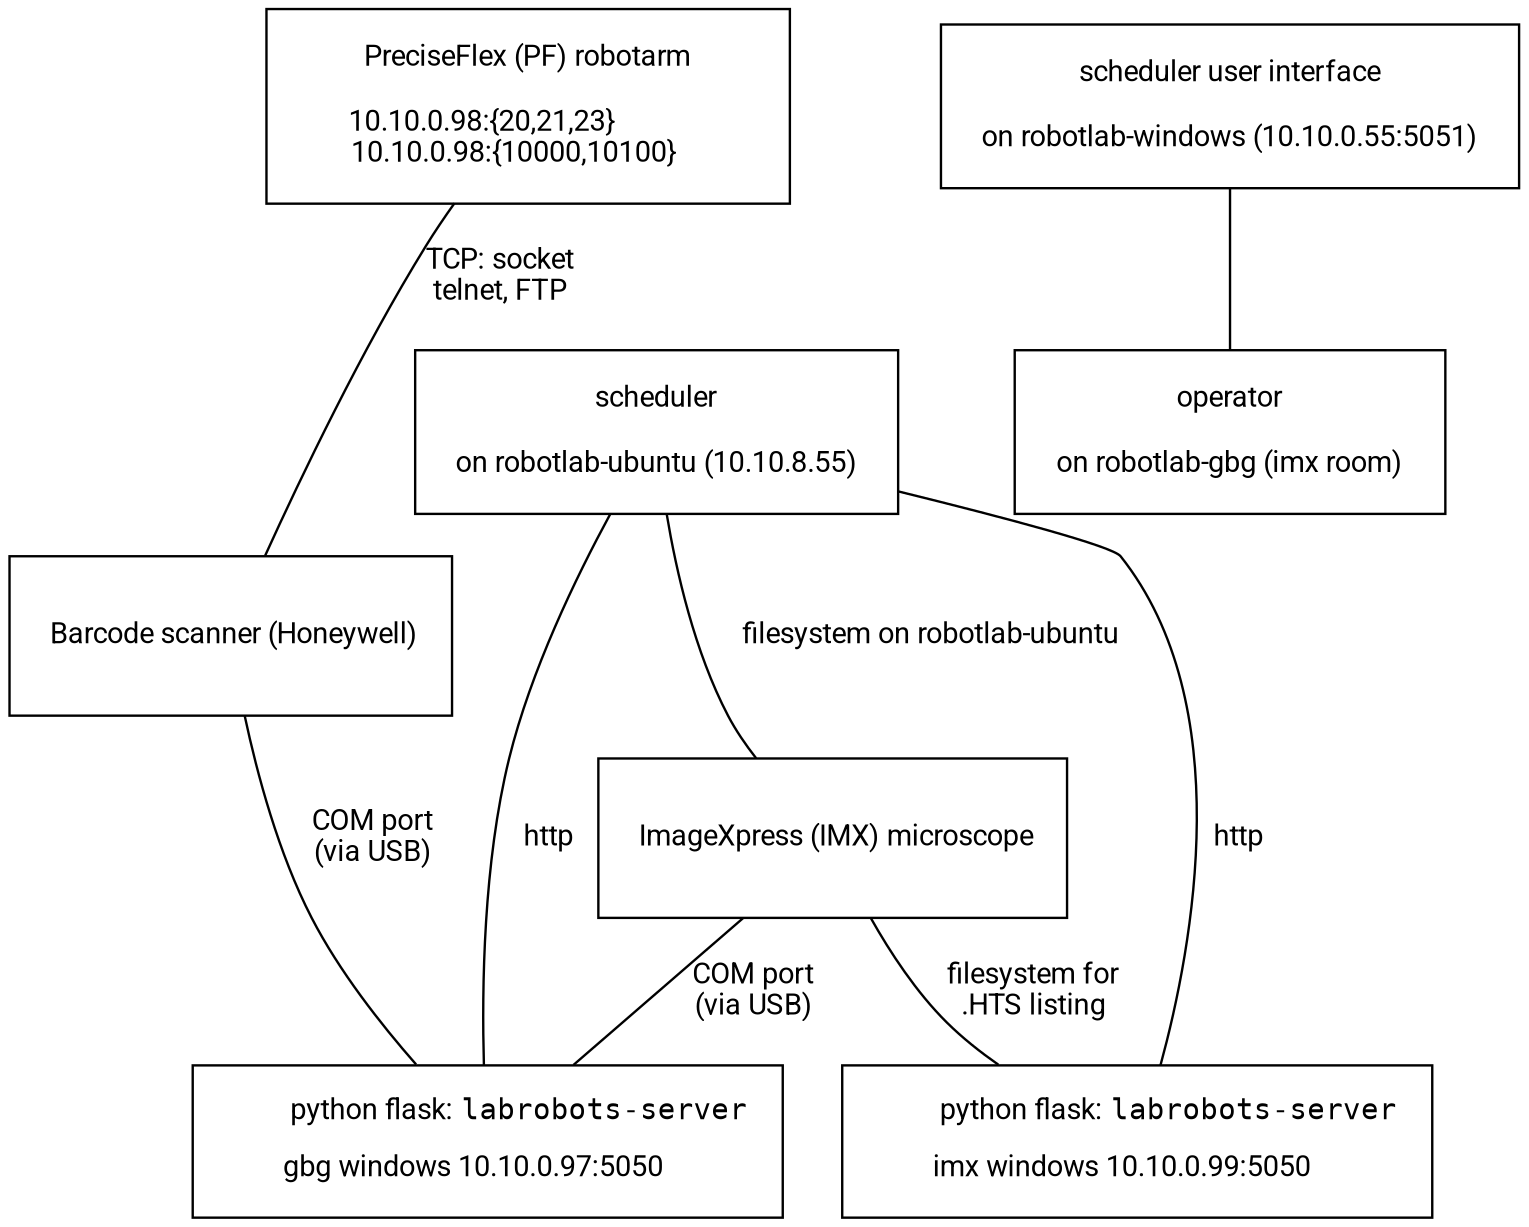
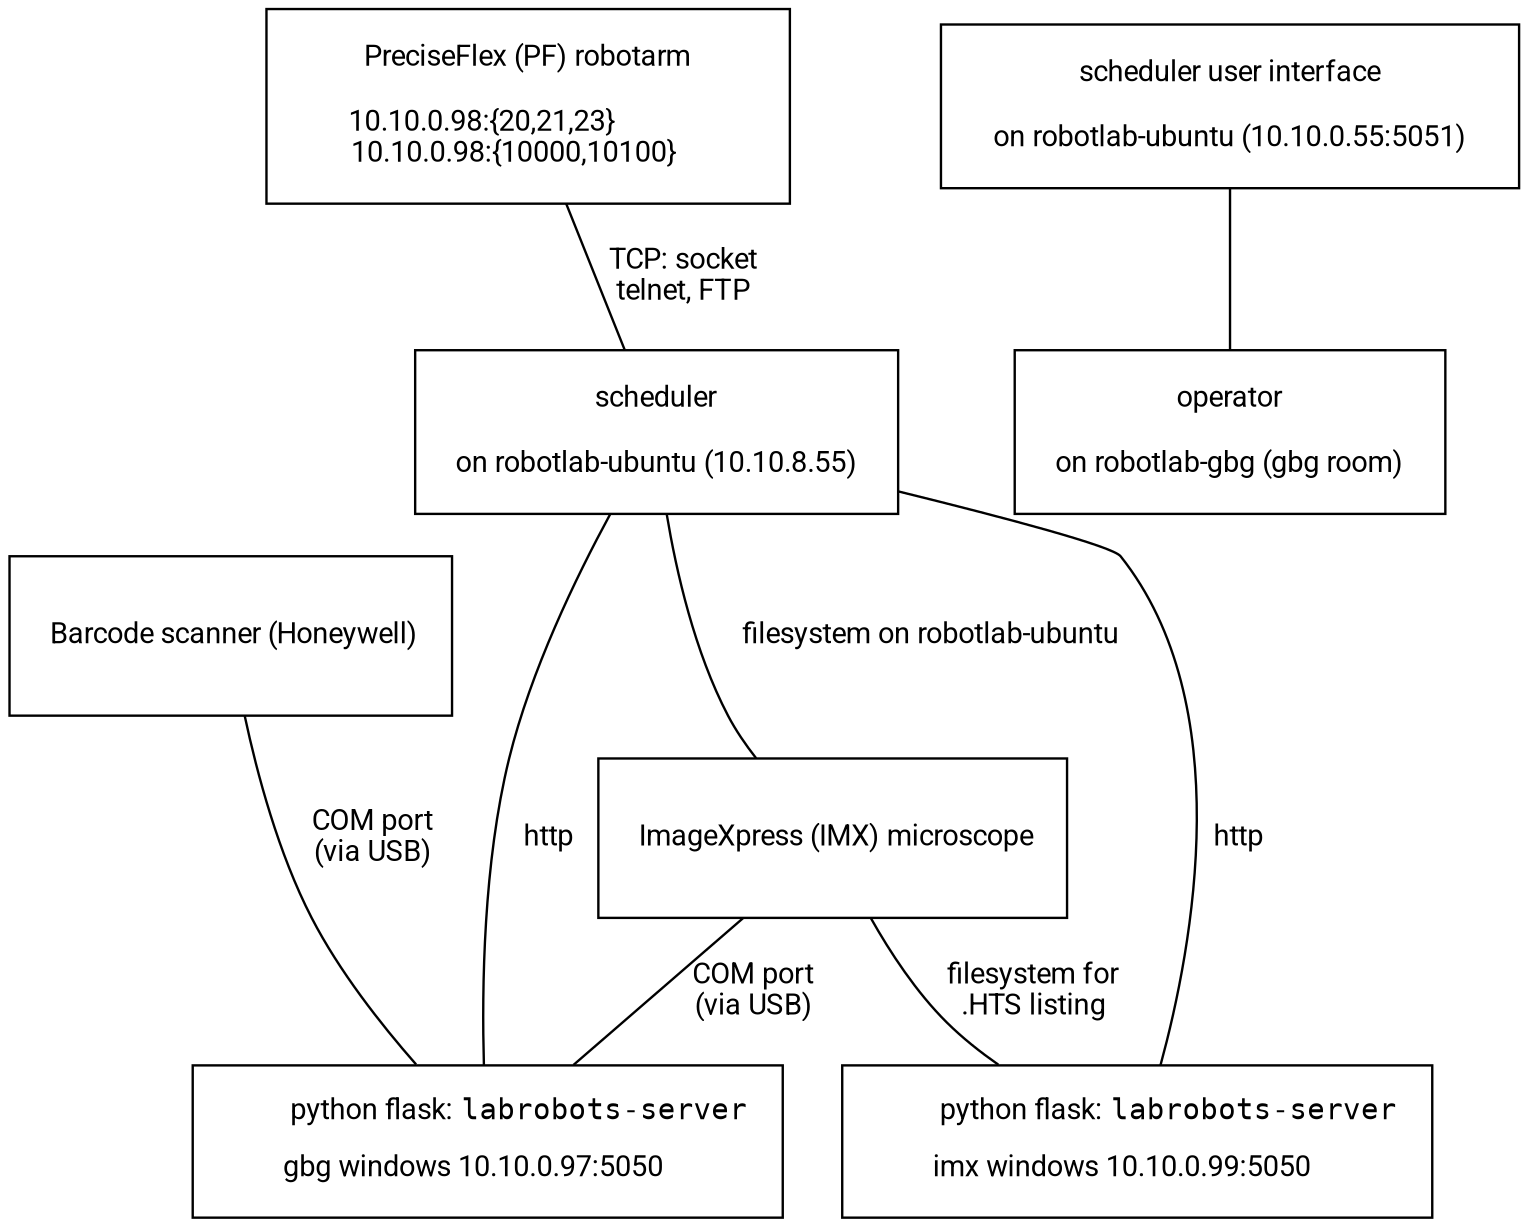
node "scheduler user interface": text "on robotlab-windows (10.10.0.55:5051)" -> "on robotlab-ubuntu (10.10.0.55:5051)"
edge "PreciseFlex (PF) robotarm" -- "Barcode scanner (Honeywell)": now "PreciseFlex (PF) robotarm" -- "scheduler"
node "operator": text "on robotlab-gbg (imx room)" -> "on robotlab-gbg (gbg room)"
